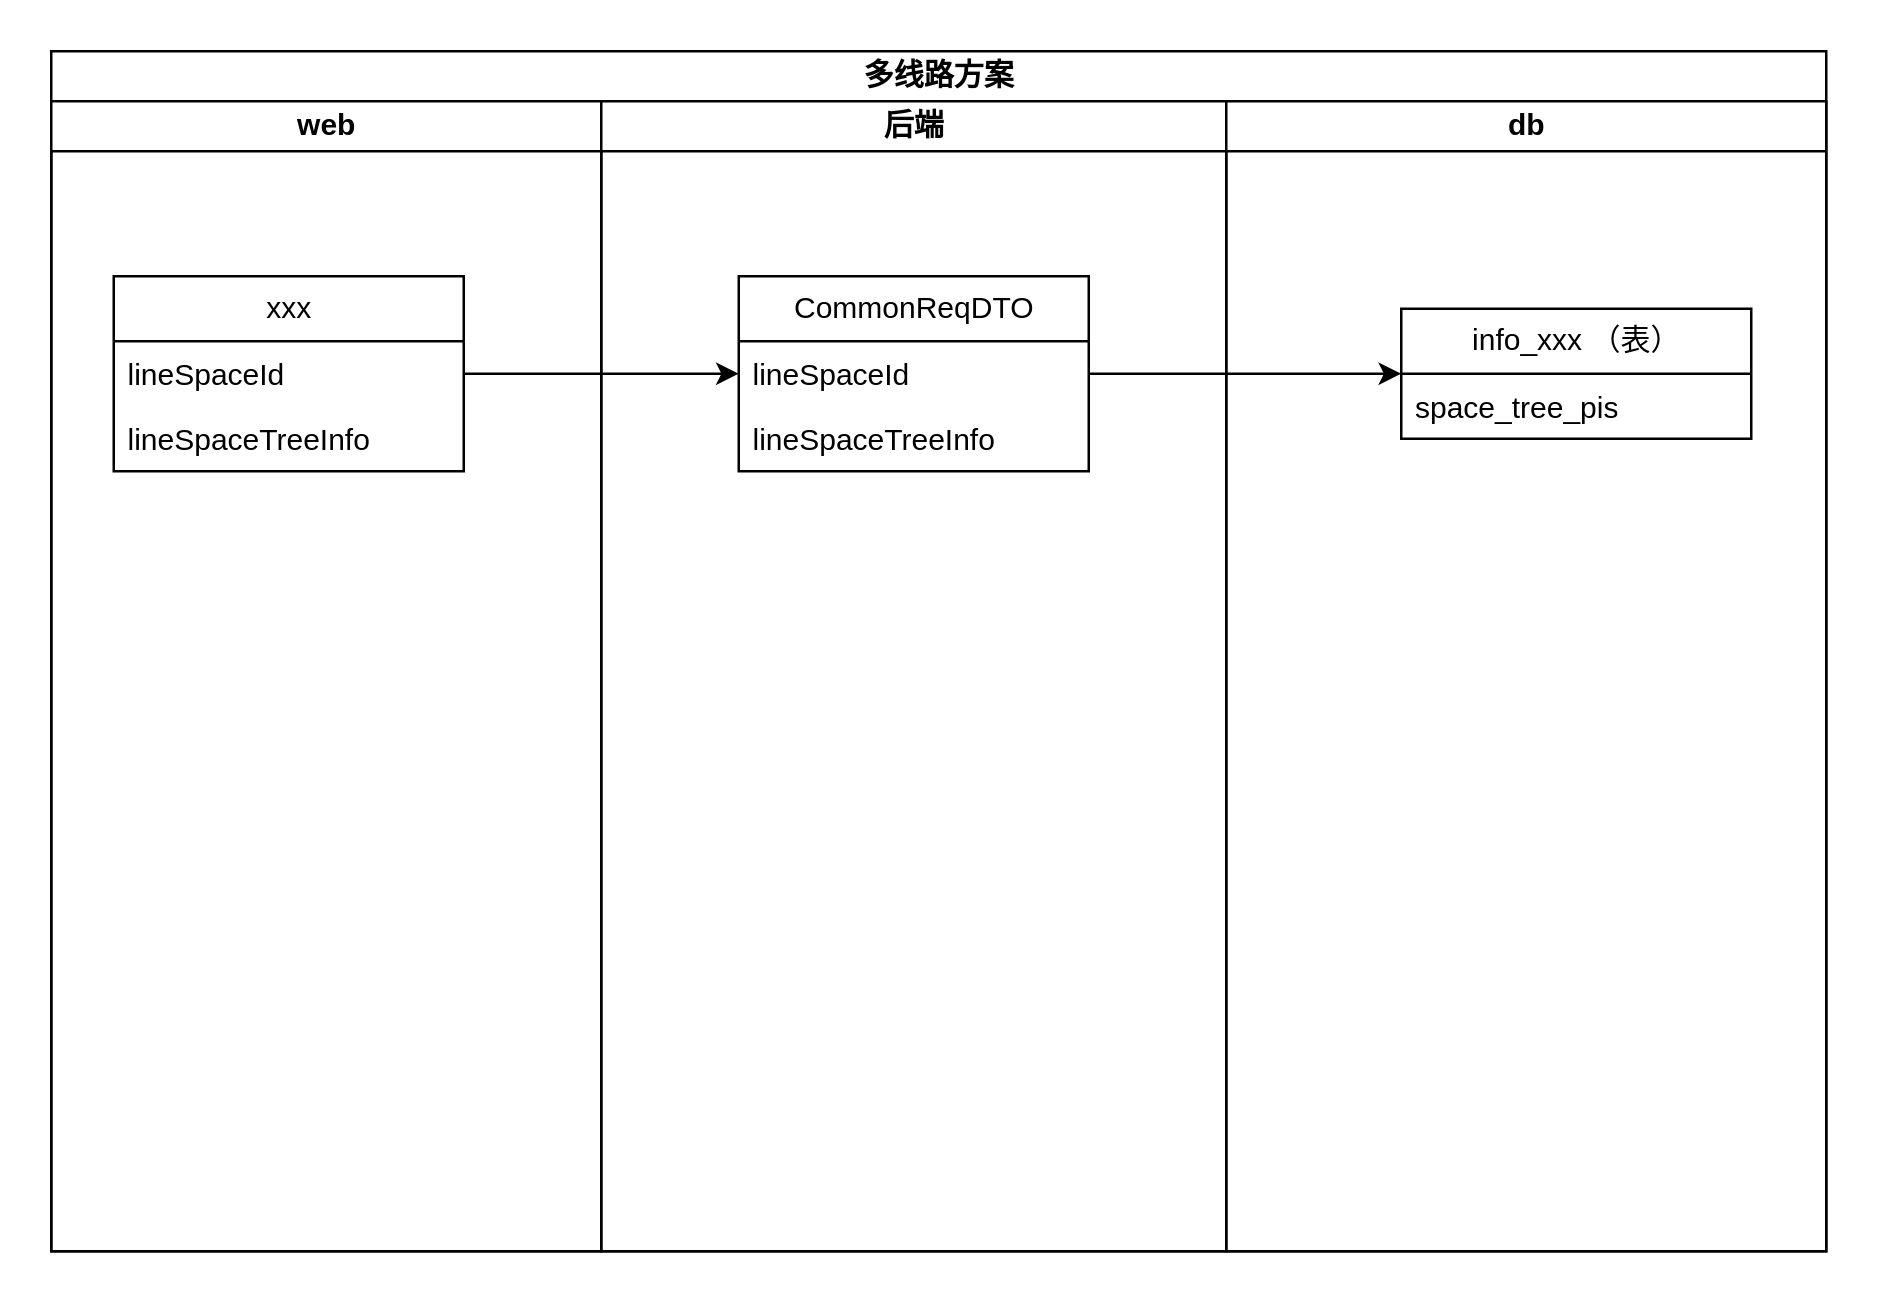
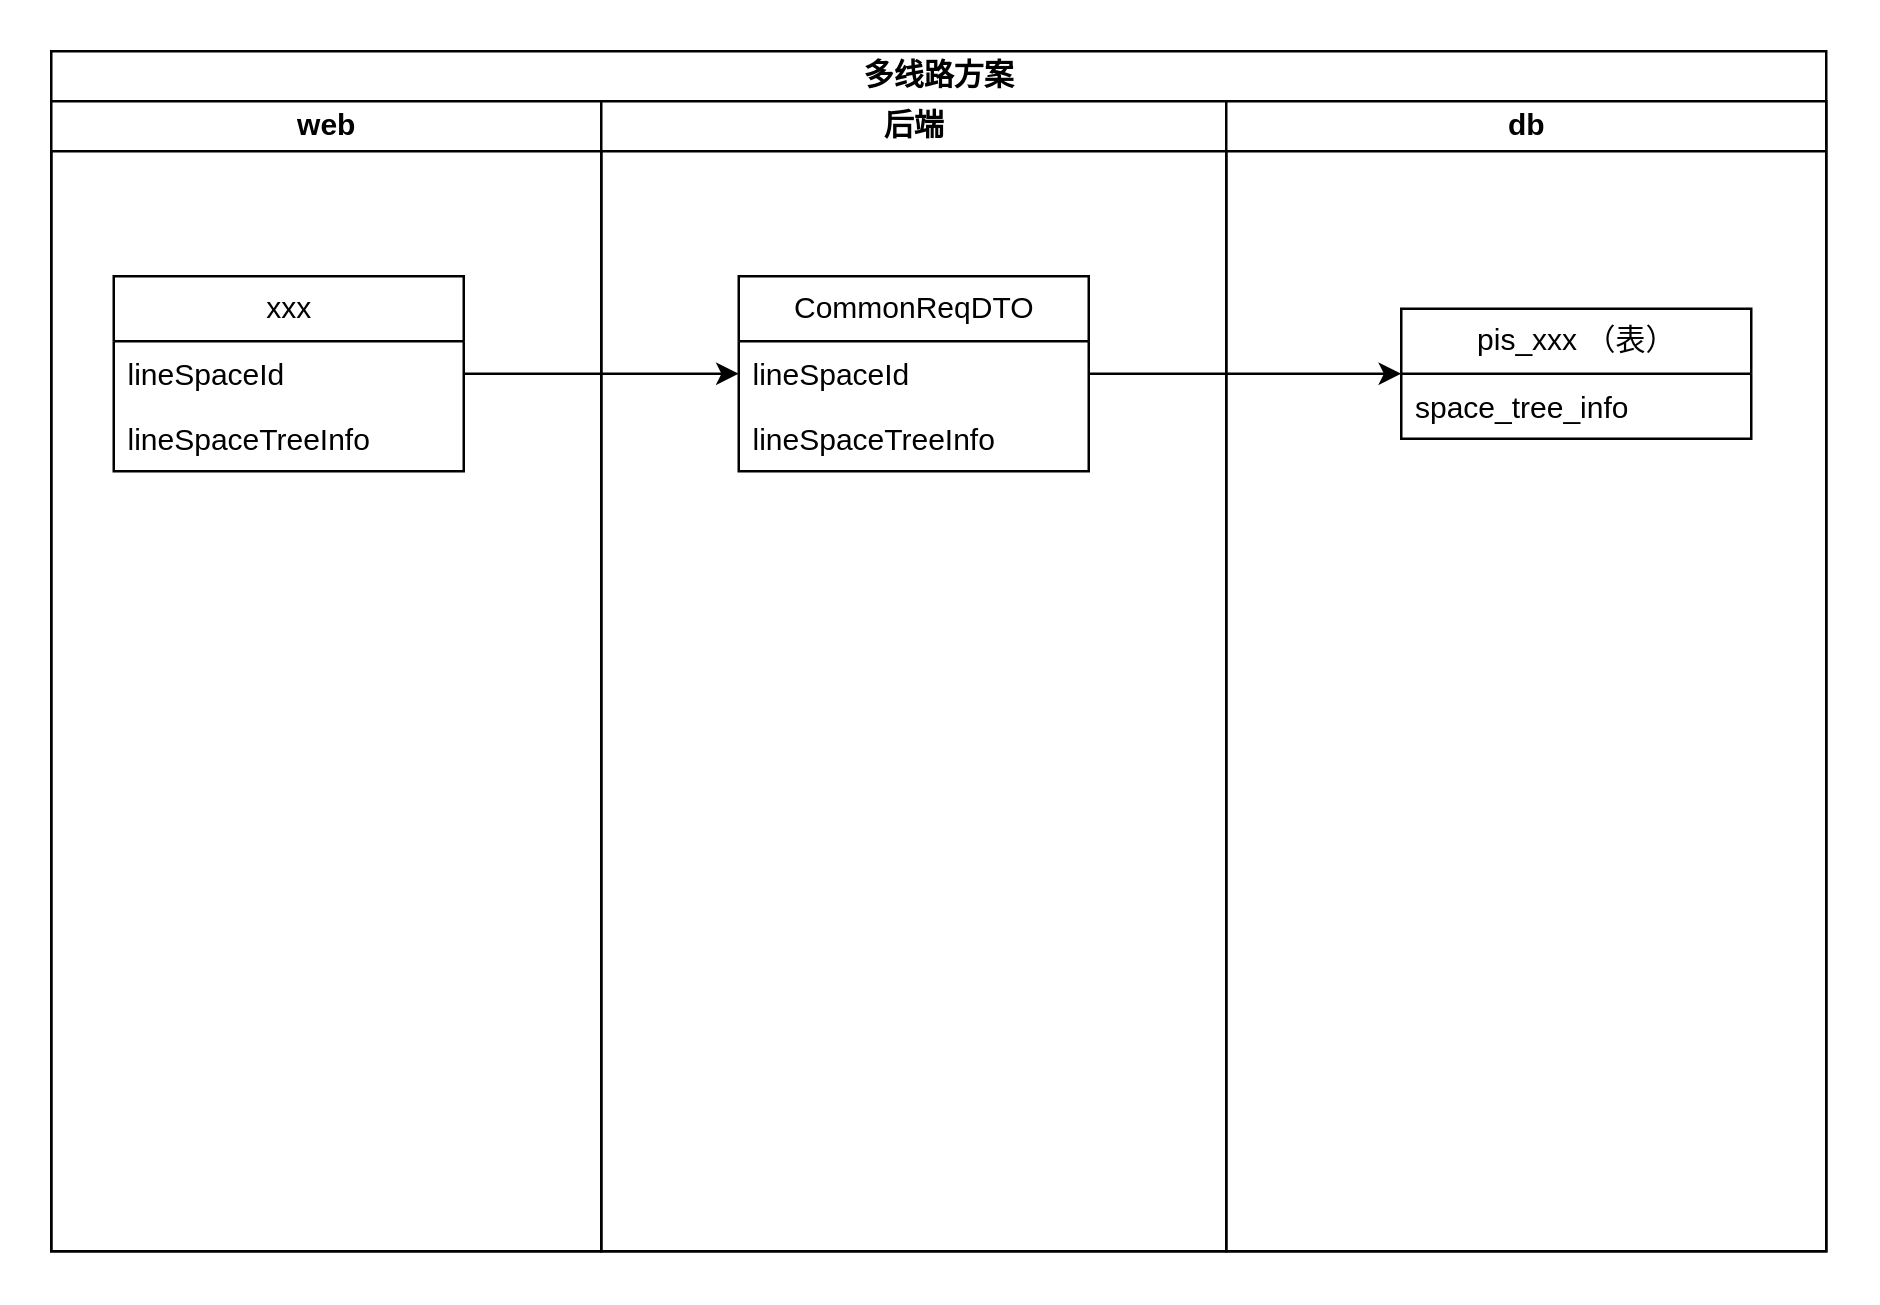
node "info_xxx （表）": label "info_xxx （表）" -> "pis_xxx （表）"
node "space_tree_pis": label "space_tree_pis" -> "space_tree_info"
